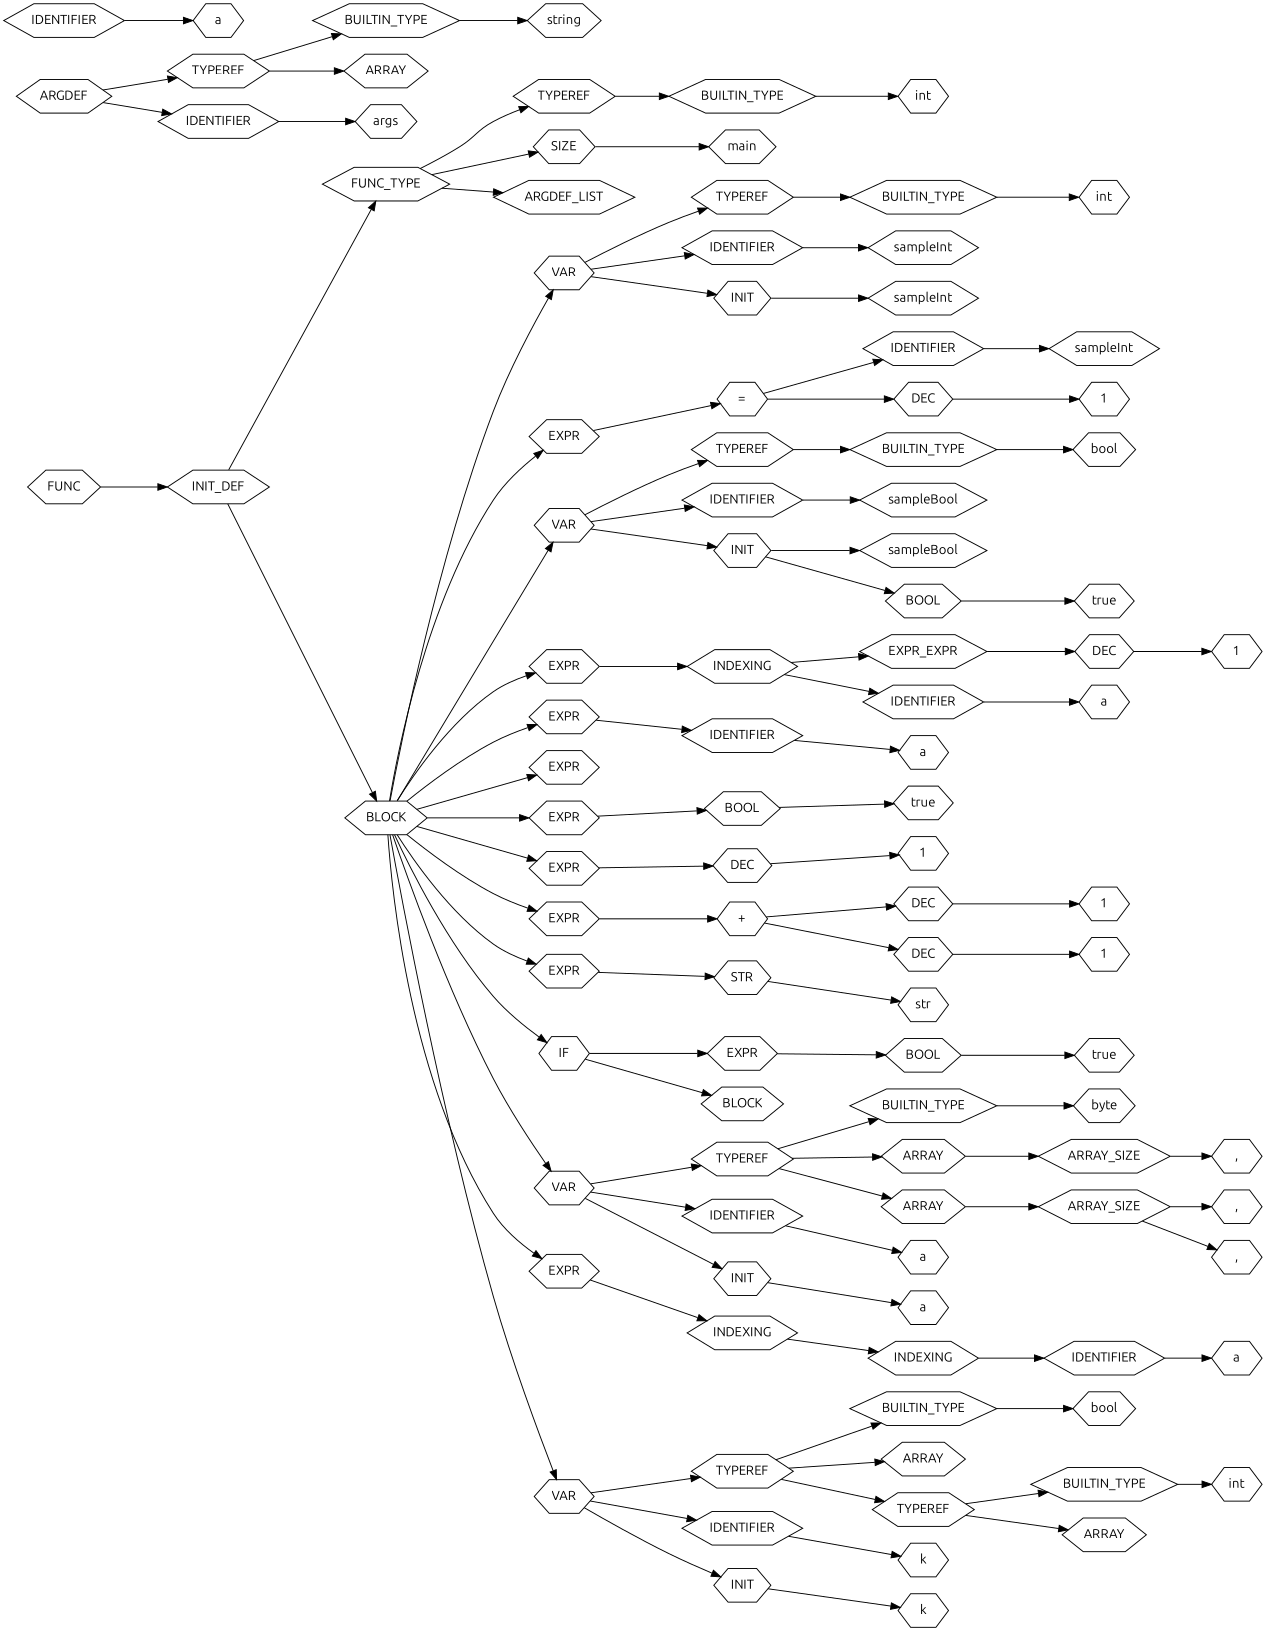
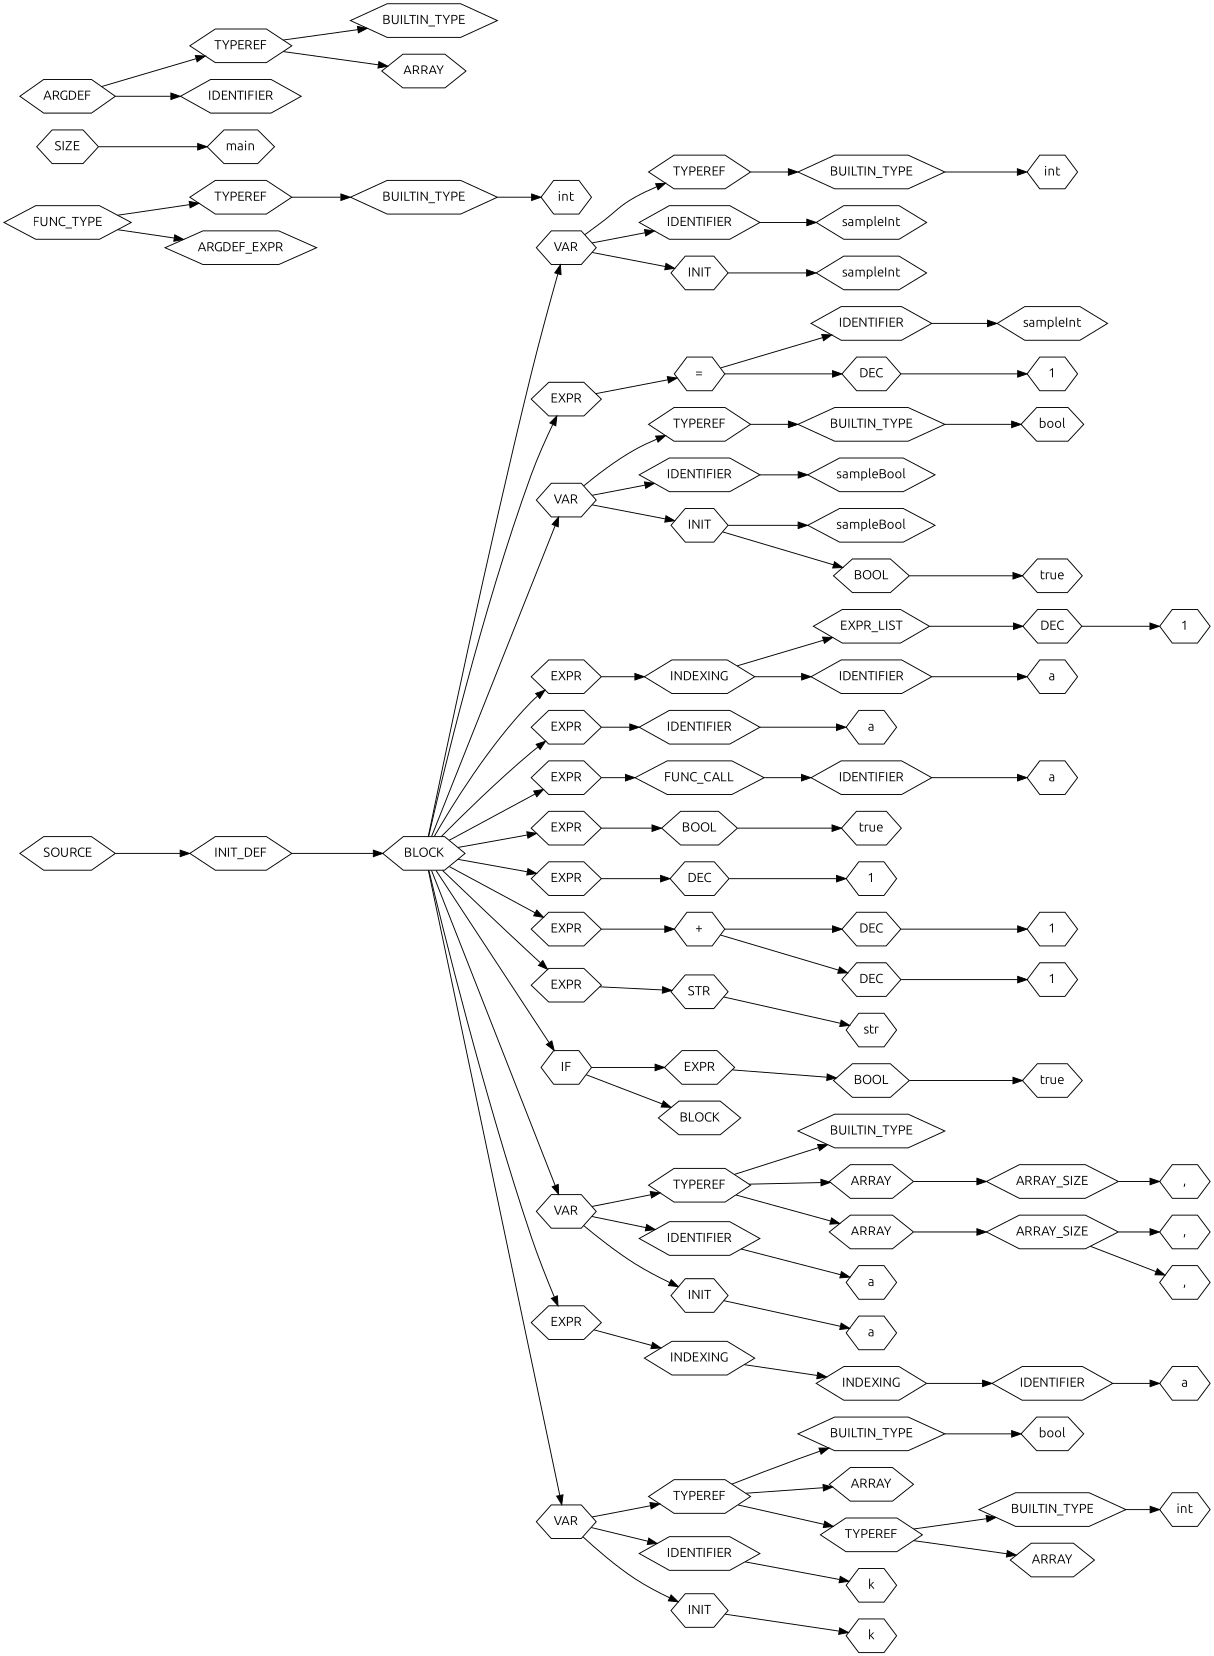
node "string": removed
node "args": removed
edge "FUNC_TYPE" -> "SIZE": removed
node "ARGDEF_LIST": label "ARGDEF_LIST" -> "ARGDEF_EXPR"
edge "INIT_DEF" -> "FUNC_TYPE": removed
node "FUNC": label "FUNC" -> "SOURCE"
node "EXPR_EXPR": label "EXPR_EXPR" -> "EXPR_LIST"
node "FUNC_CALL": added
node "byte": removed
